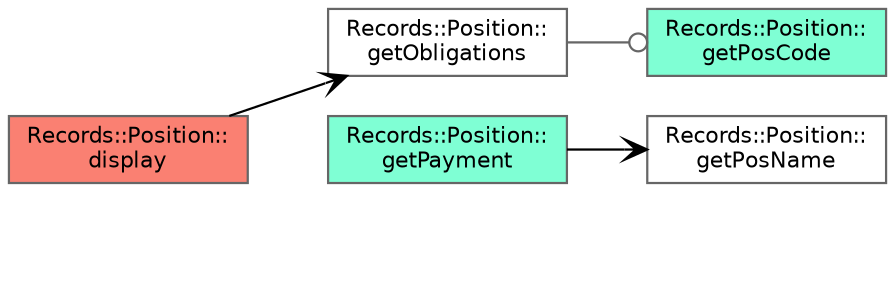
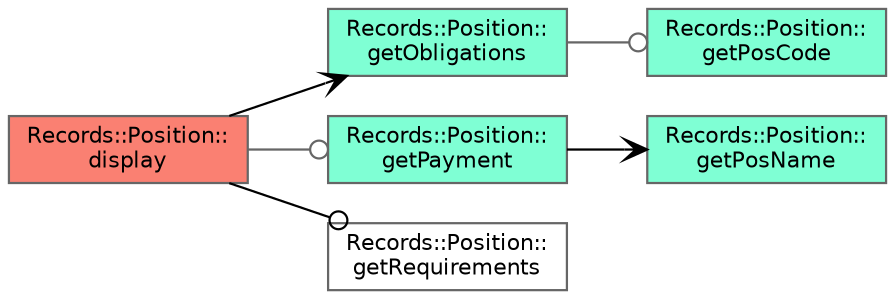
node "Records::Position:: getObligations": fillcolor white -> aquamarine
edge "Records::Position:: display" -> "Records::Position:: getPayment": added
node "Records::Position:: getPosName": fillcolor white -> aquamarine
node "Records::Position:: getRequirements": added
